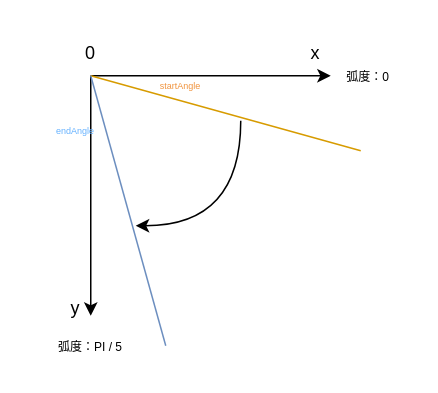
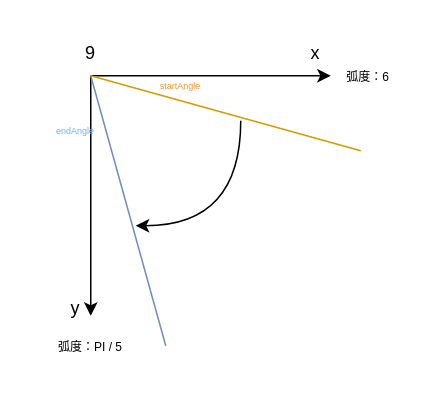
node "0": label "0" -> "9"
node "弧度：0": label "弧度：0" -> "弧度：6"
